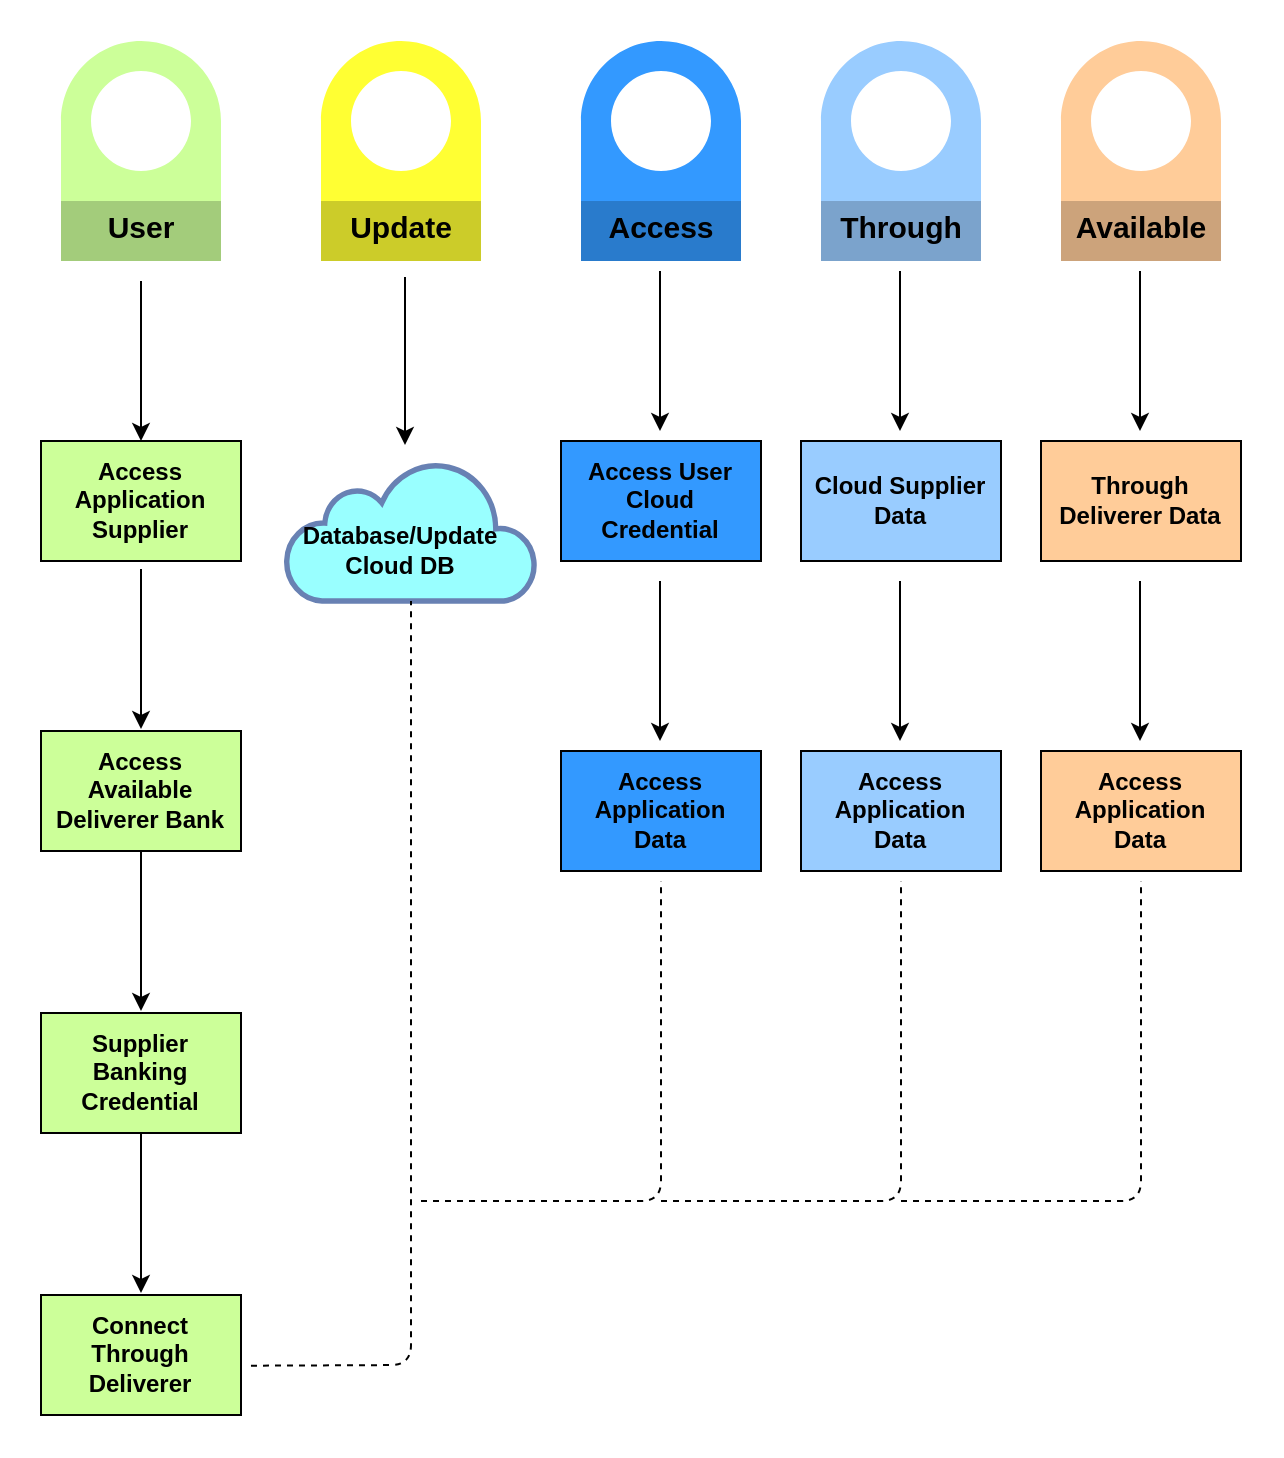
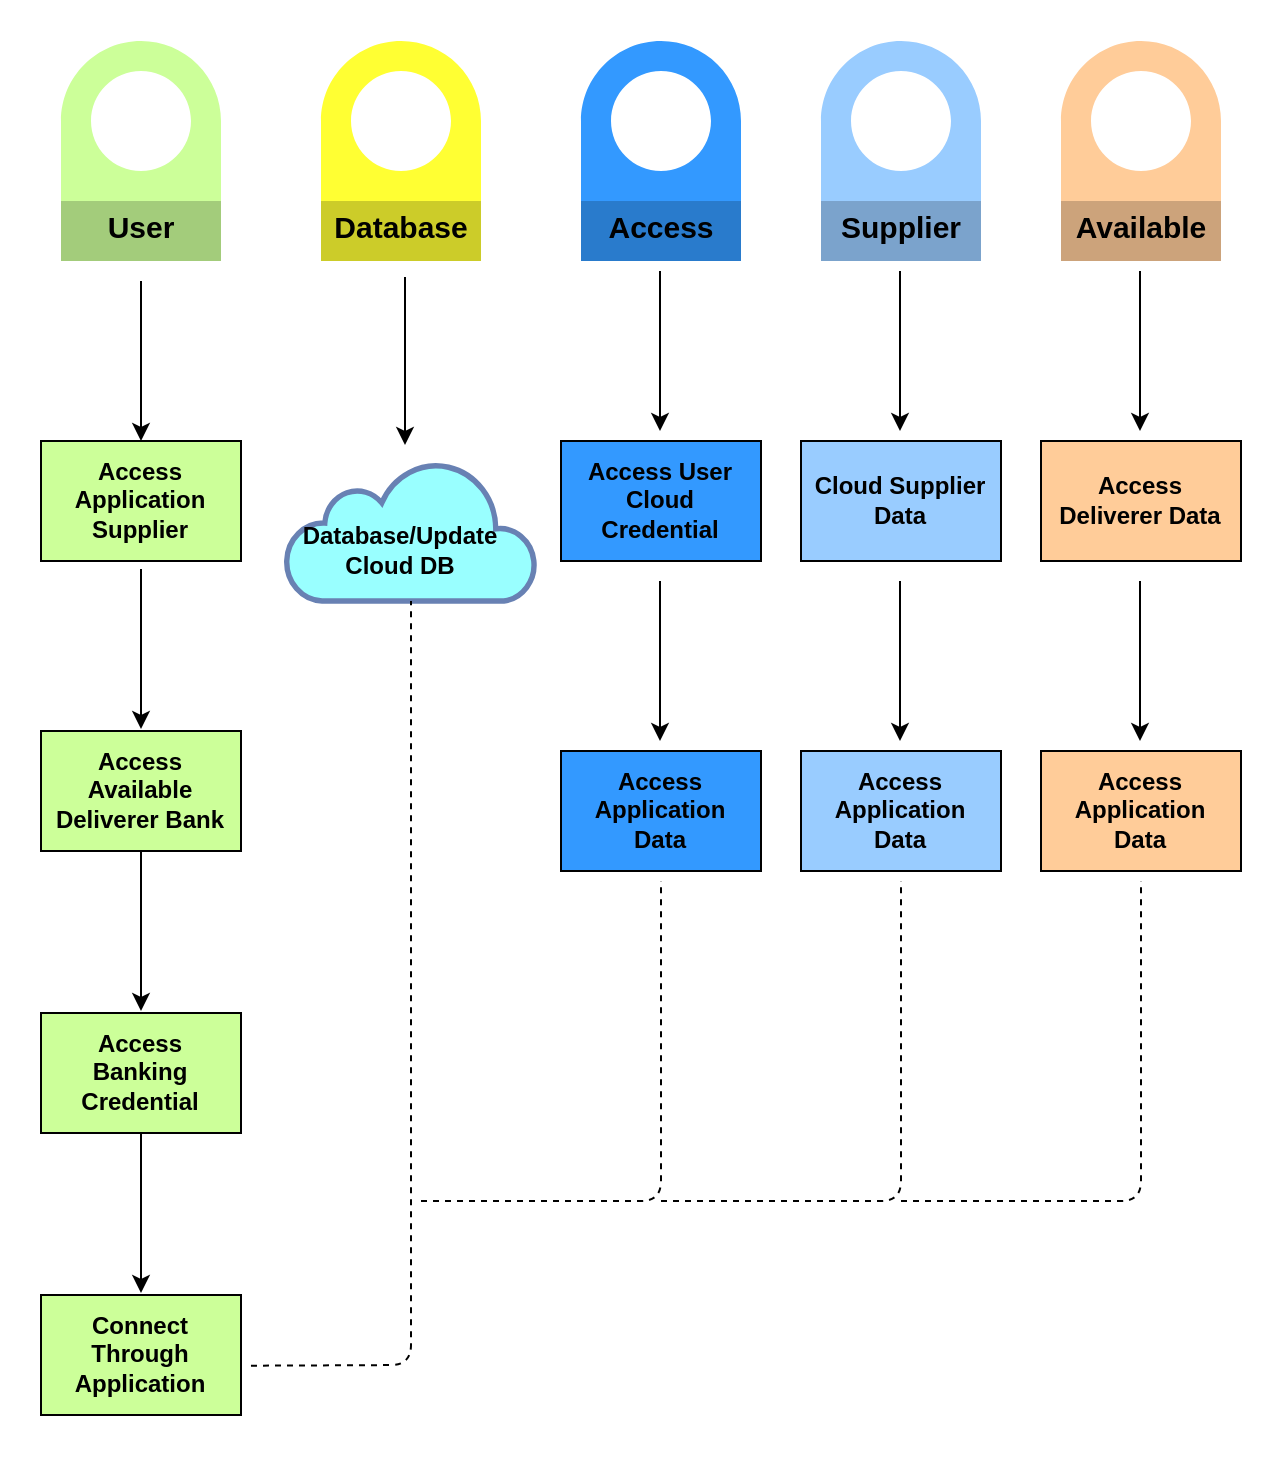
node "Update": label "Update" -> "Database"
node "Through": label "Through" -> "Supplier"
node "Through Deliverer Data": label "Through Deliverer Data" -> "Access Deliverer Data"
node "Supplier Banking Credential": label "Supplier Banking Credential" -> "Access Banking Credential"
node "Connect Through Deliverer": label "Connect Through Deliverer" -> "Connect Through Application"
